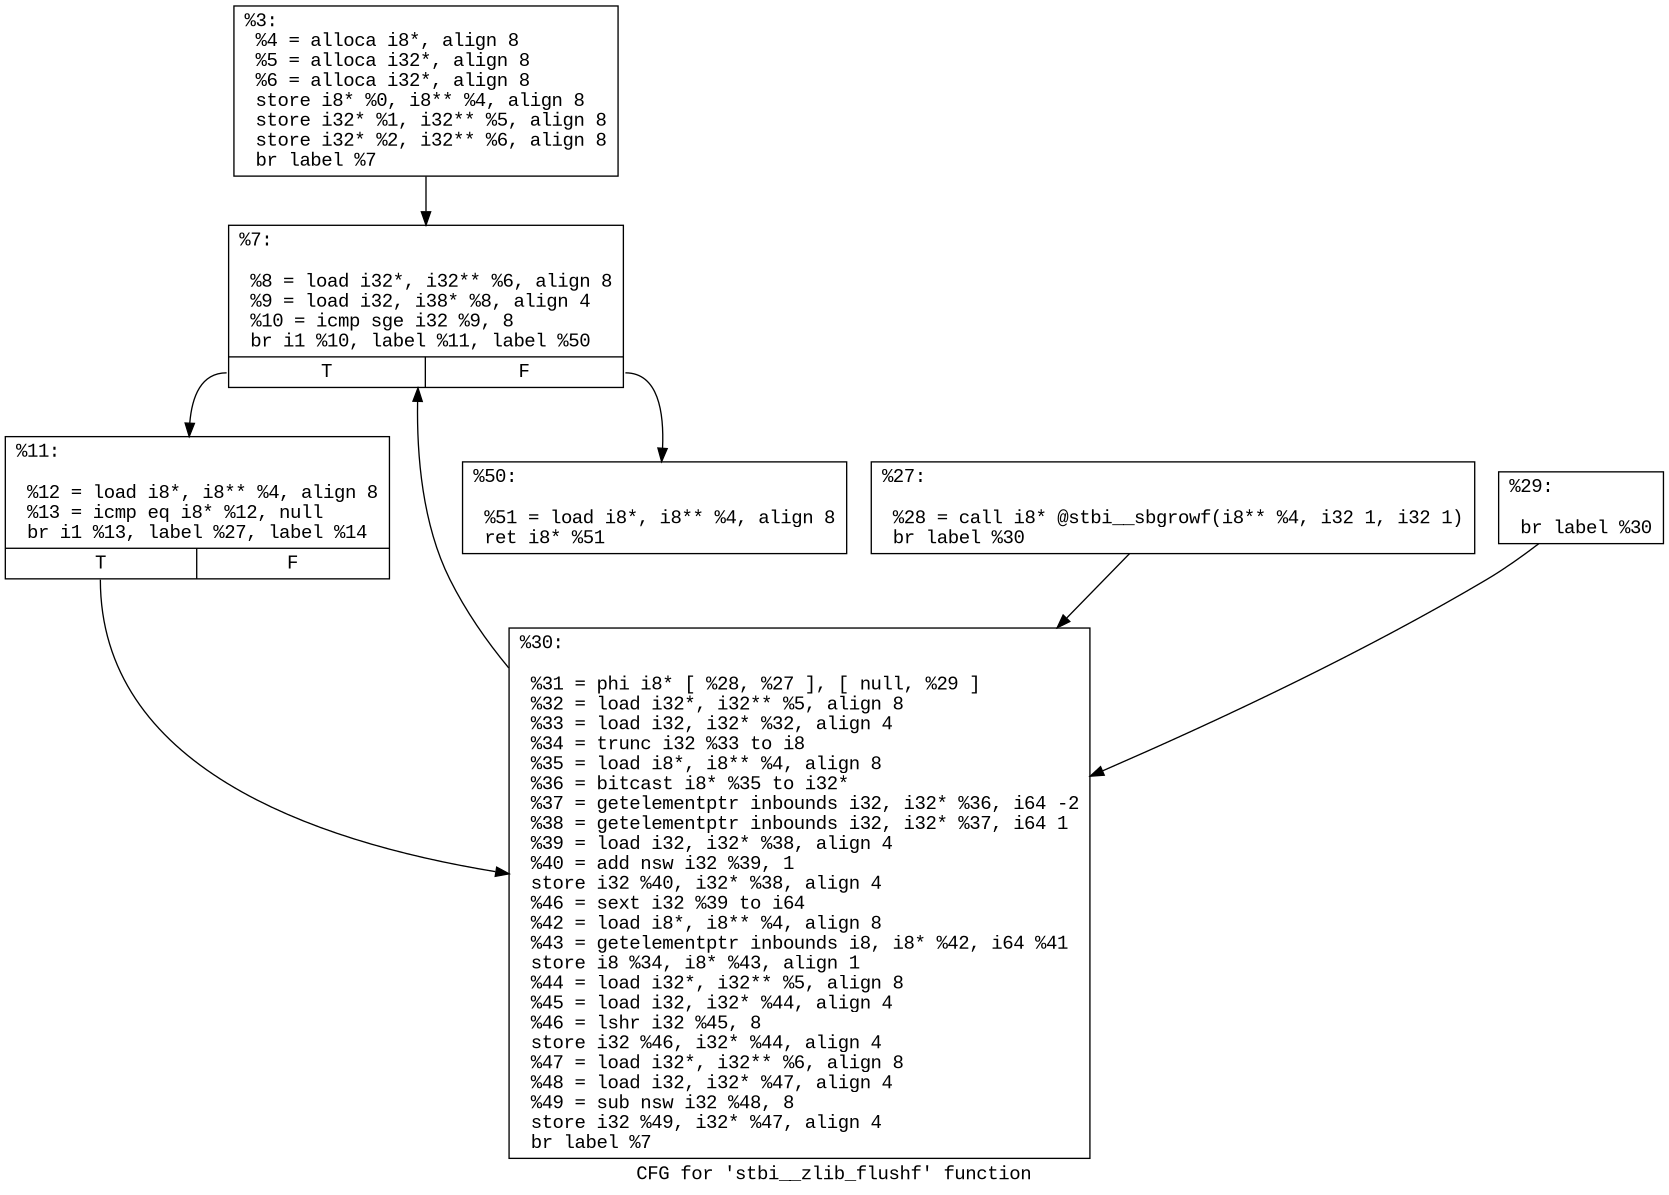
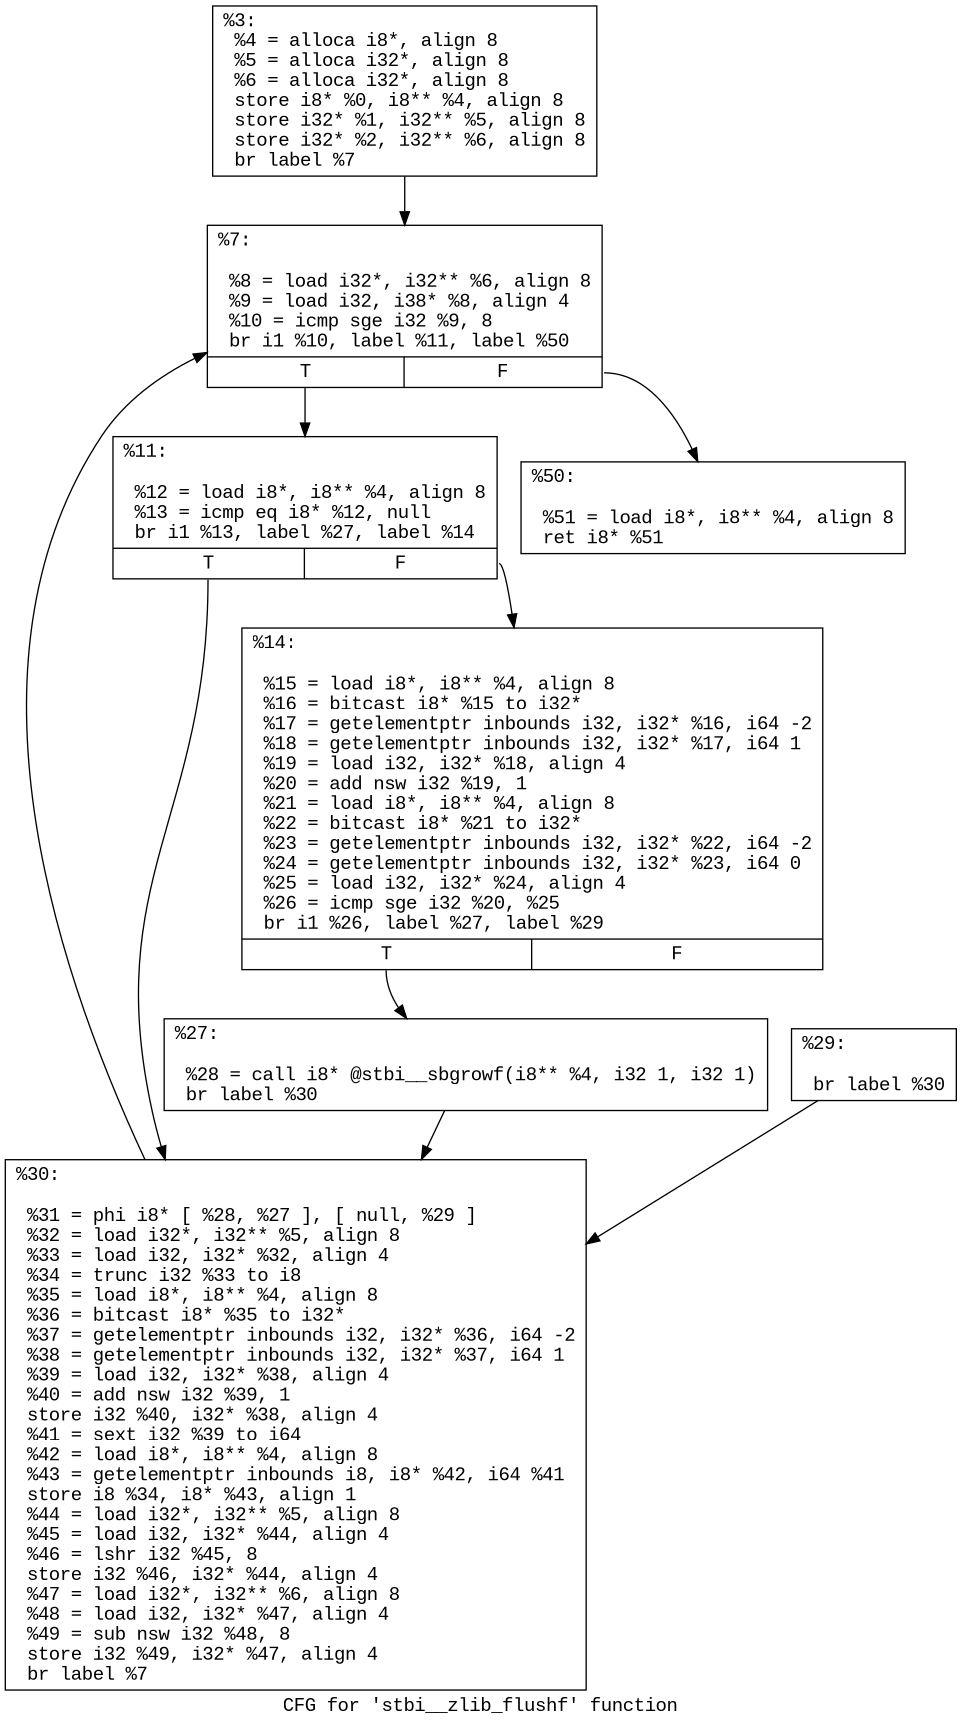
node "%14:": added
node "%30:": text "%46 = sext i32 %39 to i64" -> "%41 = sext i32 %39 to i64"
